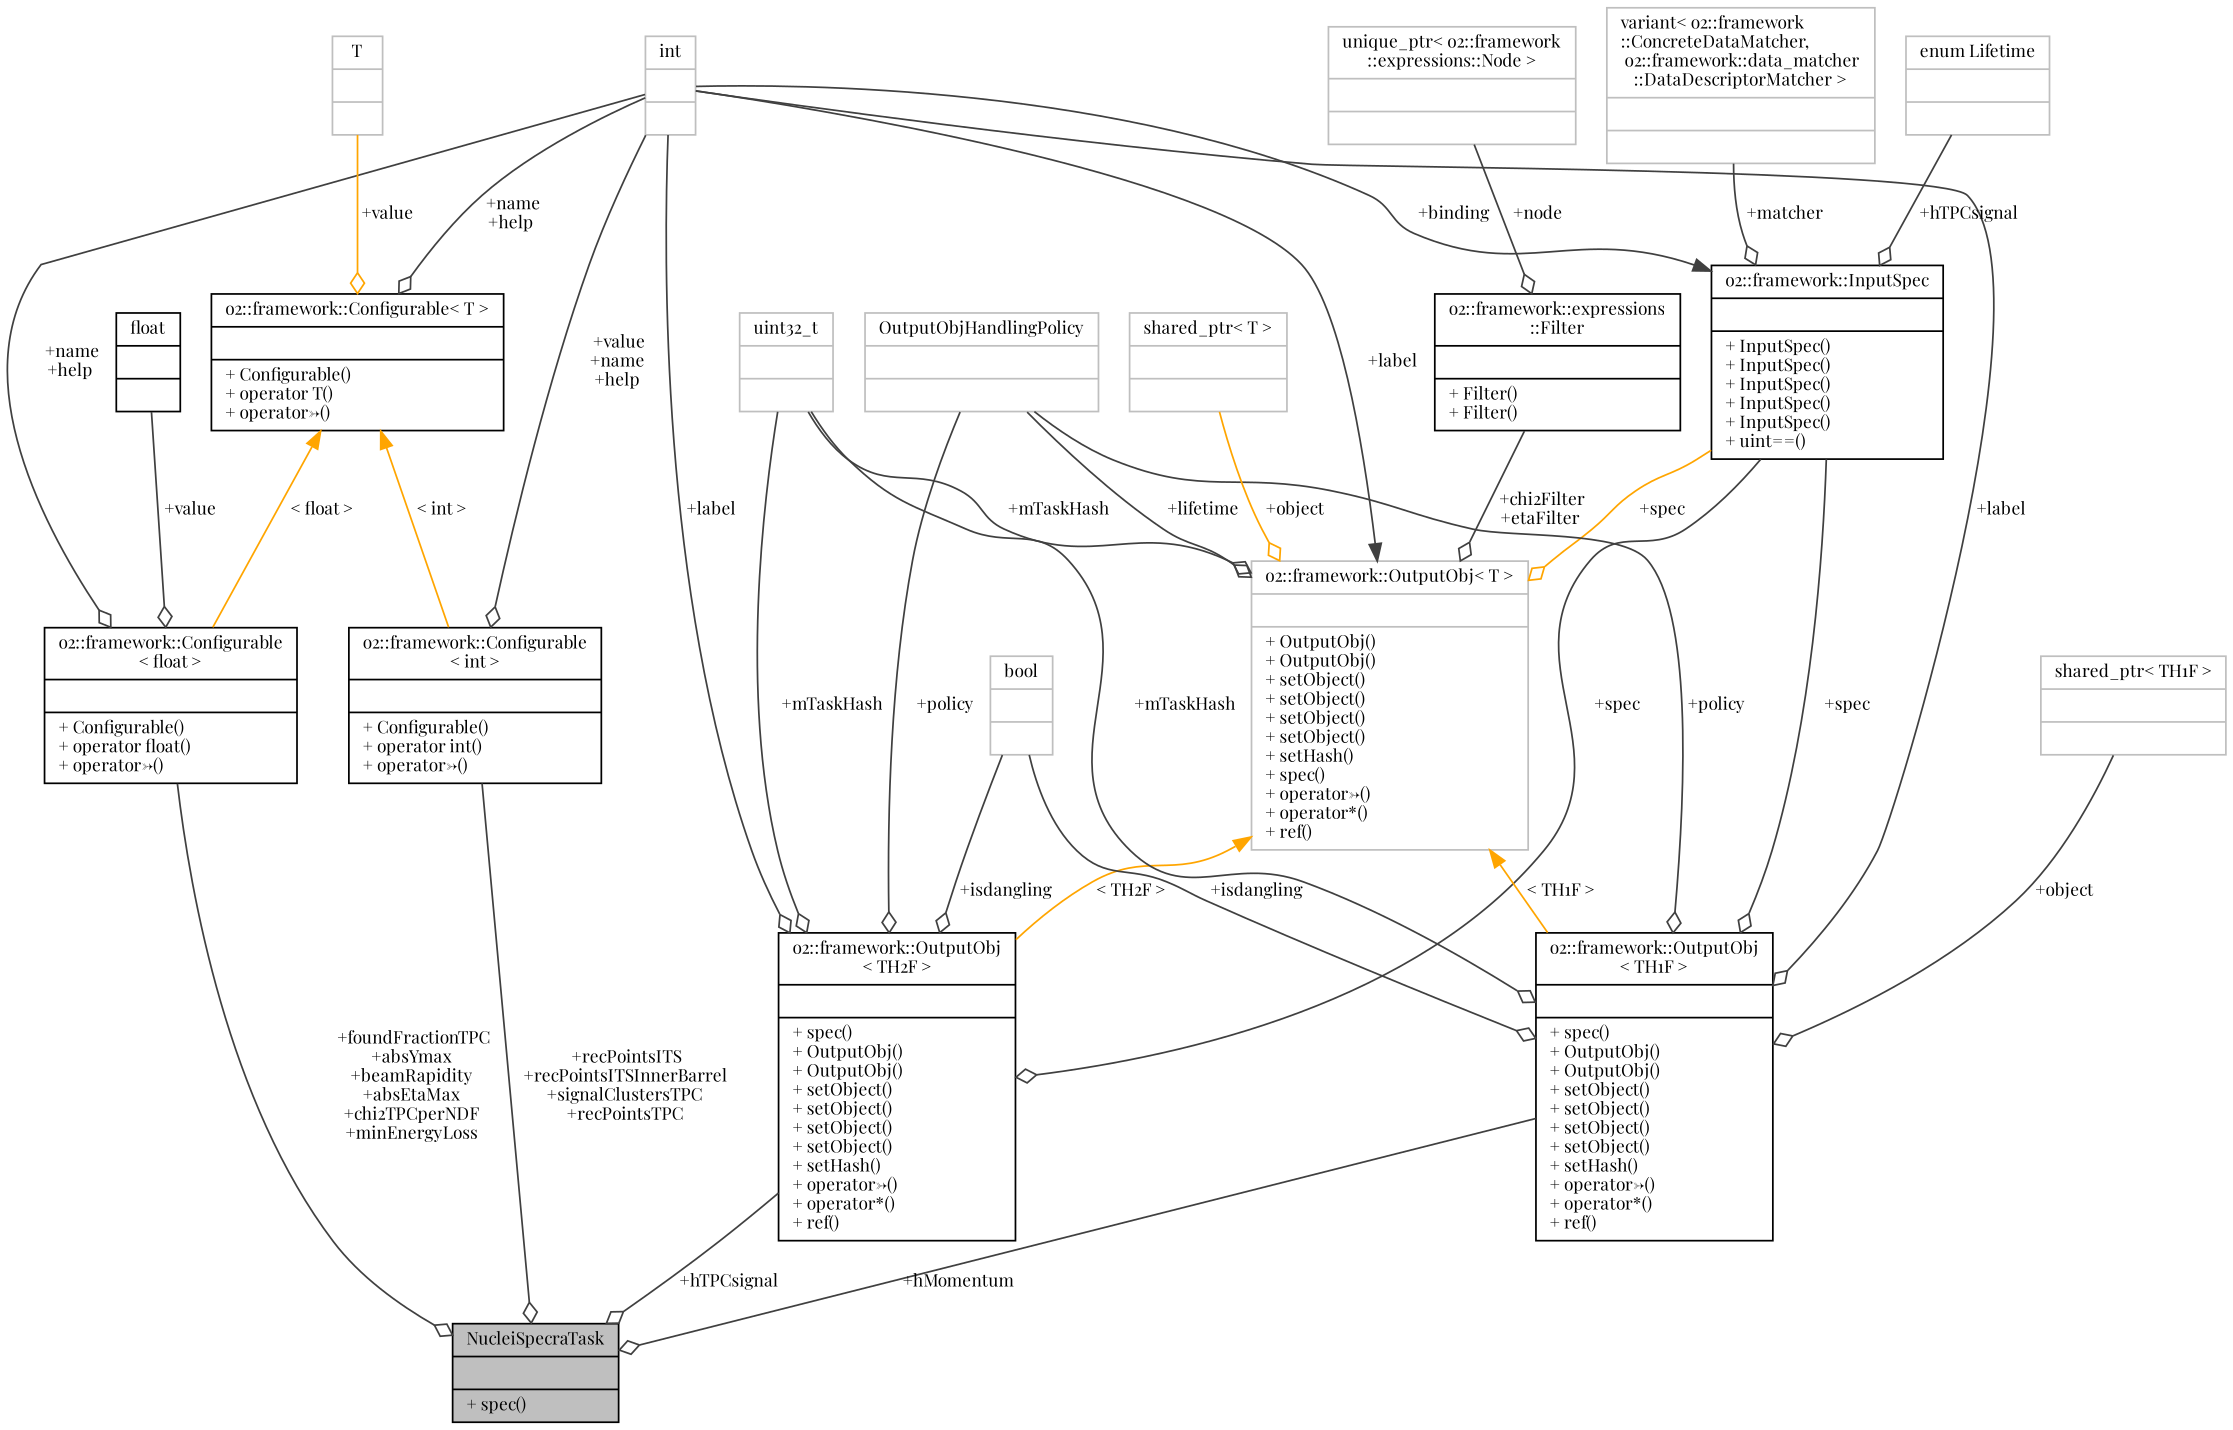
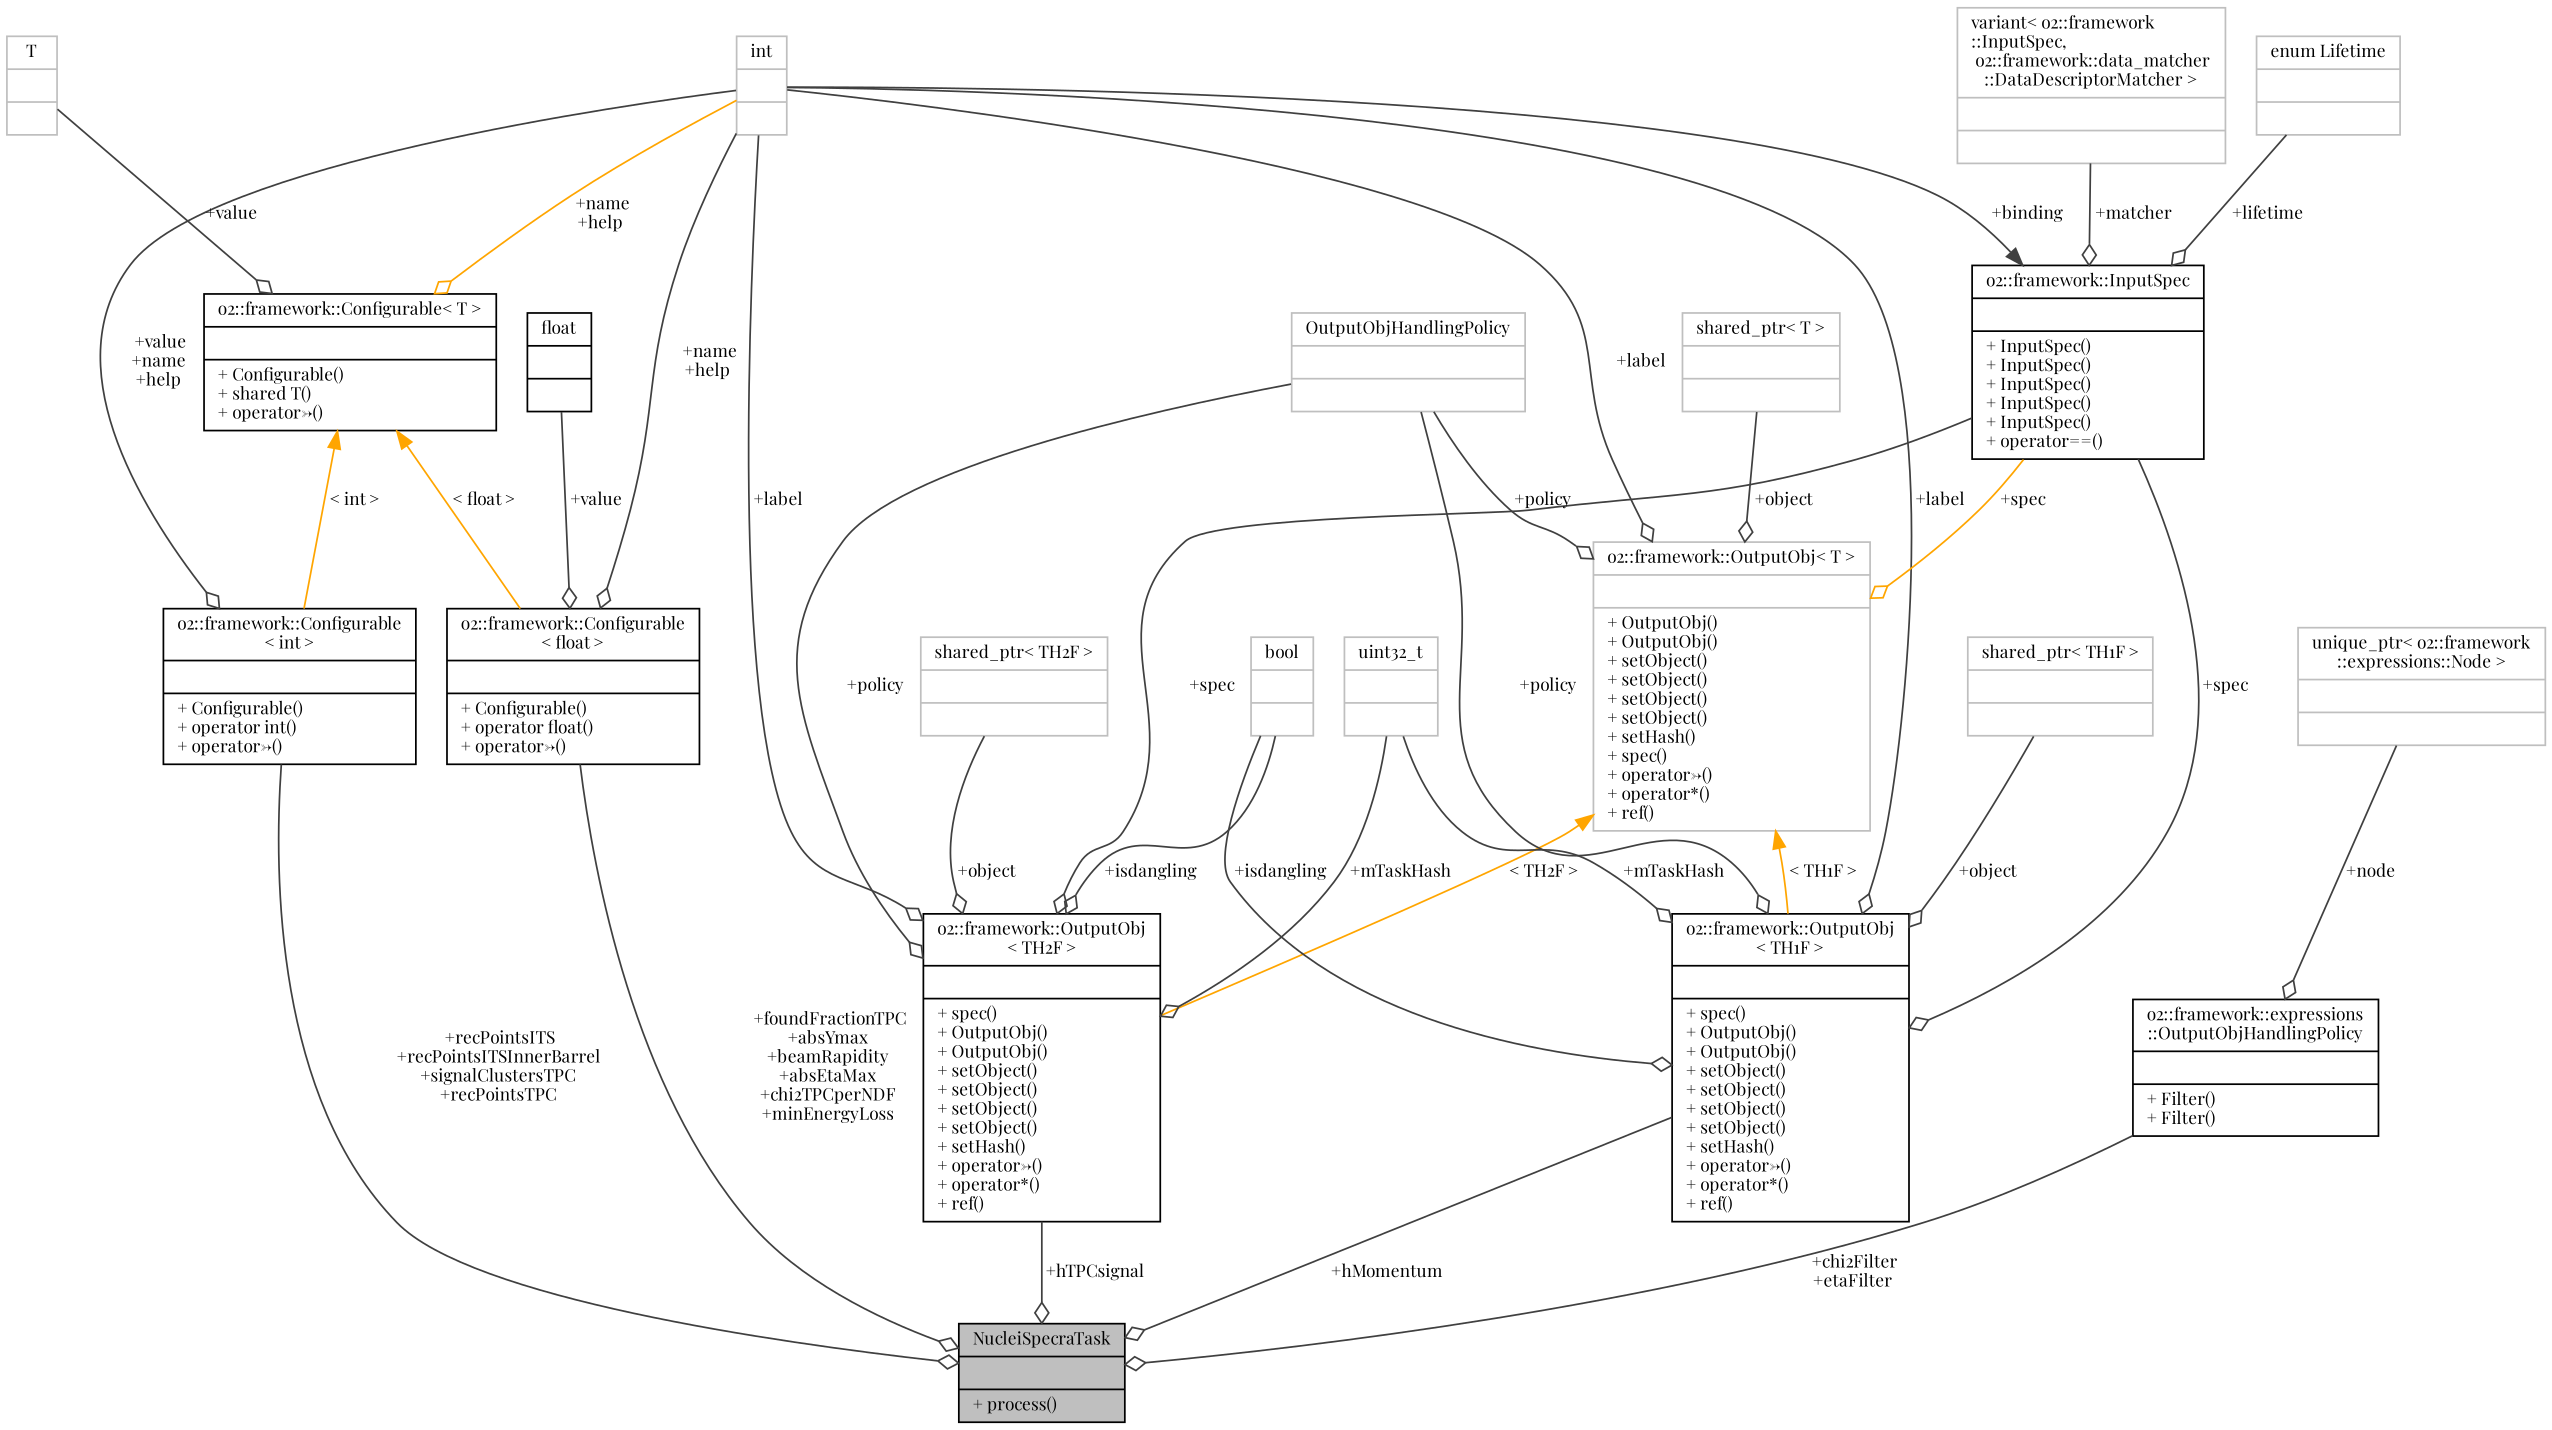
node "variant< o2::framework": text "::ConcreteDataMatcher," -> "::InputSpec,"
edge "int" -> "o2::framework::Configurable< T >": color grey25 -> orange
edge "int" -> "o2::framework::OutputObj< T >": arrowhead normal -> odiamond
edge "T" -> "o2::framework::Configurable< T >": color orange -> grey25
edge "enum Lifetime" -> "o2::framework::InputSpec": label " +hTPCsignal" -> " +lifetime"
node "o2::framework::expressions": text "::Filter" -> "::OutputObjHandlingPolicy"
node "o2::framework::Configurable< T >": text "+ operator T()" -> "+ shared T()"
node "o2::framework::InputSpec": text "+ uint==()" -> "+ operator==()"
edge "shared_ptr< T >" -> "o2::framework::OutputObj< T >": color orange -> grey25
edge "o2::framework::expressions" -> "o2::framework::OutputObj< T >": now "o2::framework::expressions" -> "NucleiSpecraTask"
edge "OutputObjHandlingPolicy" -> "o2::framework::OutputObj< T >": label " +lifetime" -> " +policy"
edge "uint32_t" -> "o2::framework::OutputObj< T >": removed, label "+mTaskHash"
node "shared_ptr< TH2F >": added
node "NucleiSpecraTask": text "+ spec()" -> "+ process()"
